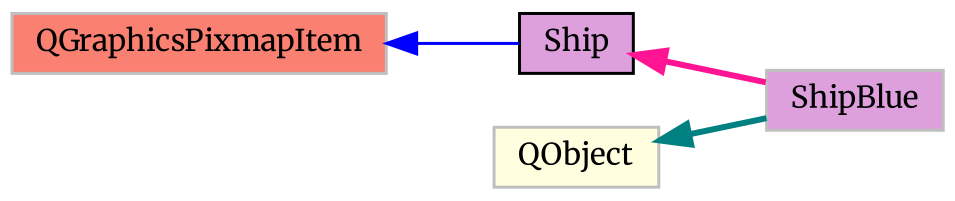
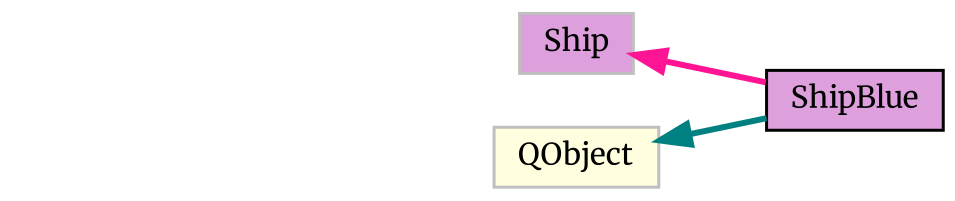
node "QGraphicsPixmapItem": removed
node "Ship": color black -> grey75
node "ShipBlue": color grey75 -> black
